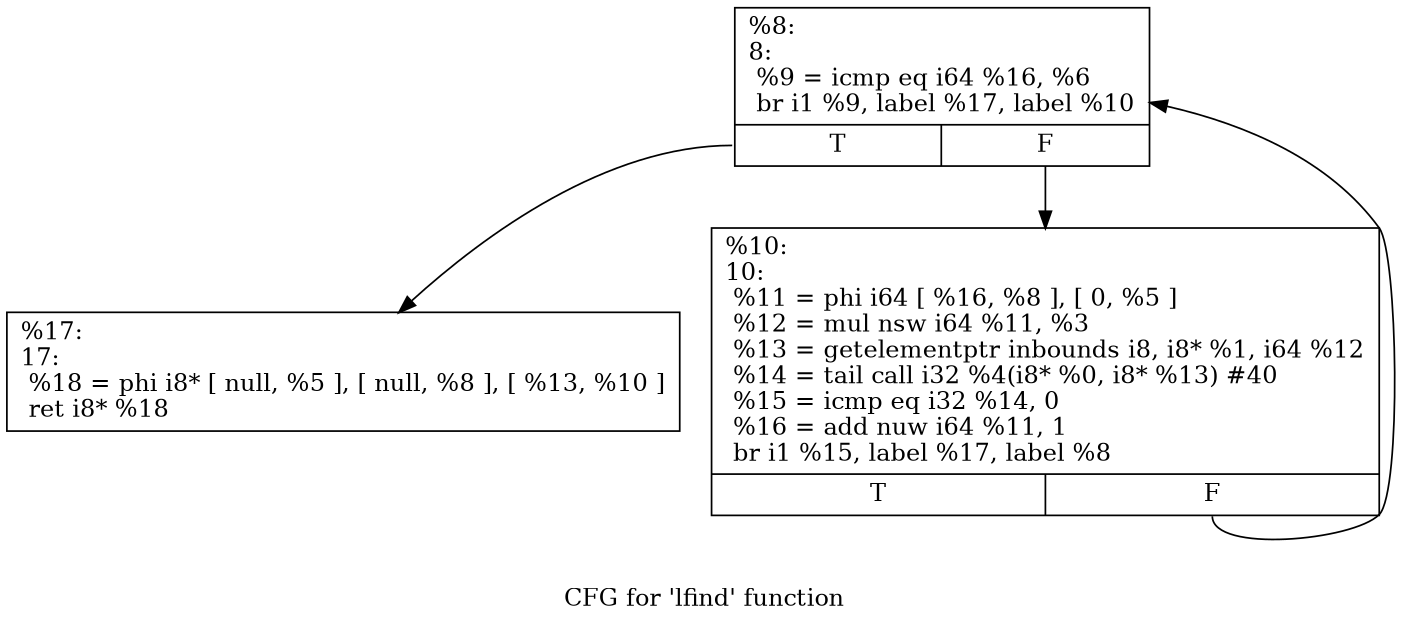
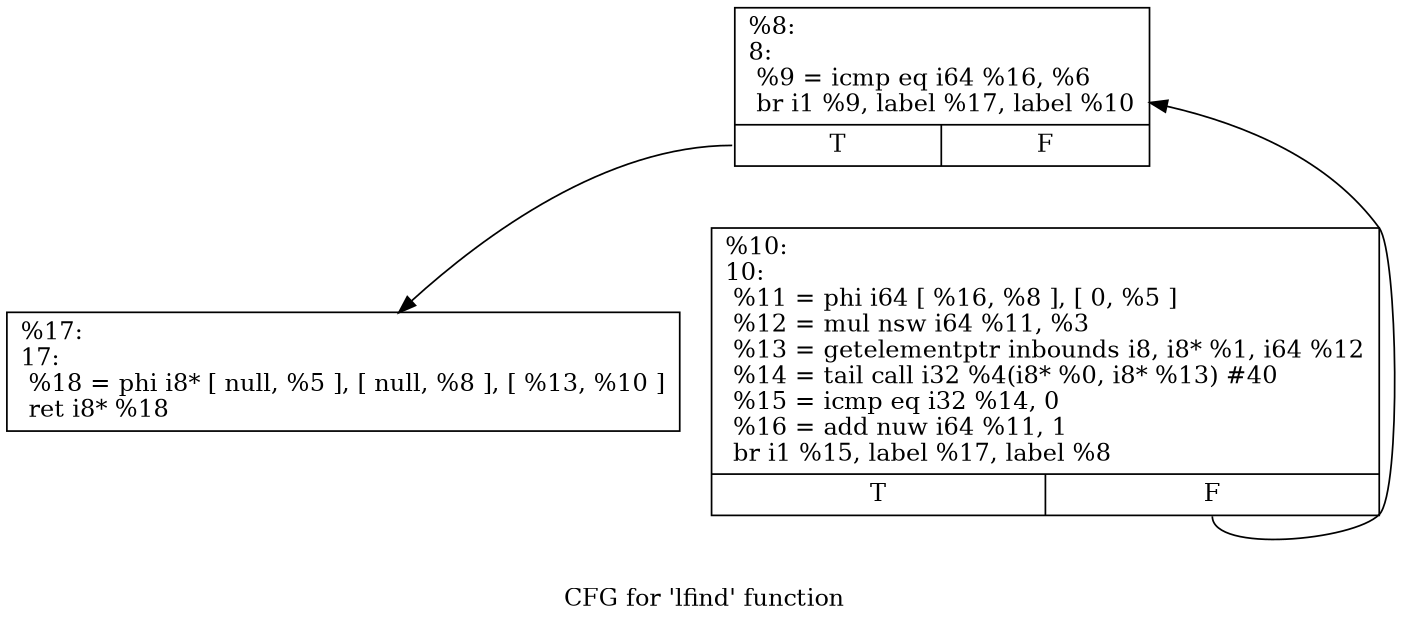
edge "%8:" -> "%10:": removed
